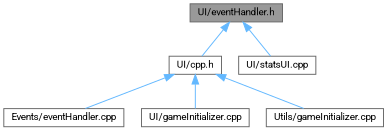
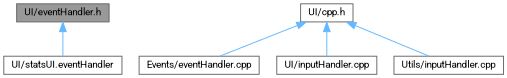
edge "UI/cpp.h" -> "UI/eventHandler.h": removed
node "UI/statsUI.cpp": label "UI/statsUI.cpp" -> "UI/statsUI.eventHandler"
node "UI/gameInitializer.cpp": label "UI/gameInitializer.cpp" -> "UI/inputHandler.cpp"
node "Utils/gameInitializer.cpp": label "Utils/gameInitializer.cpp" -> "Utils/inputHandler.cpp"
